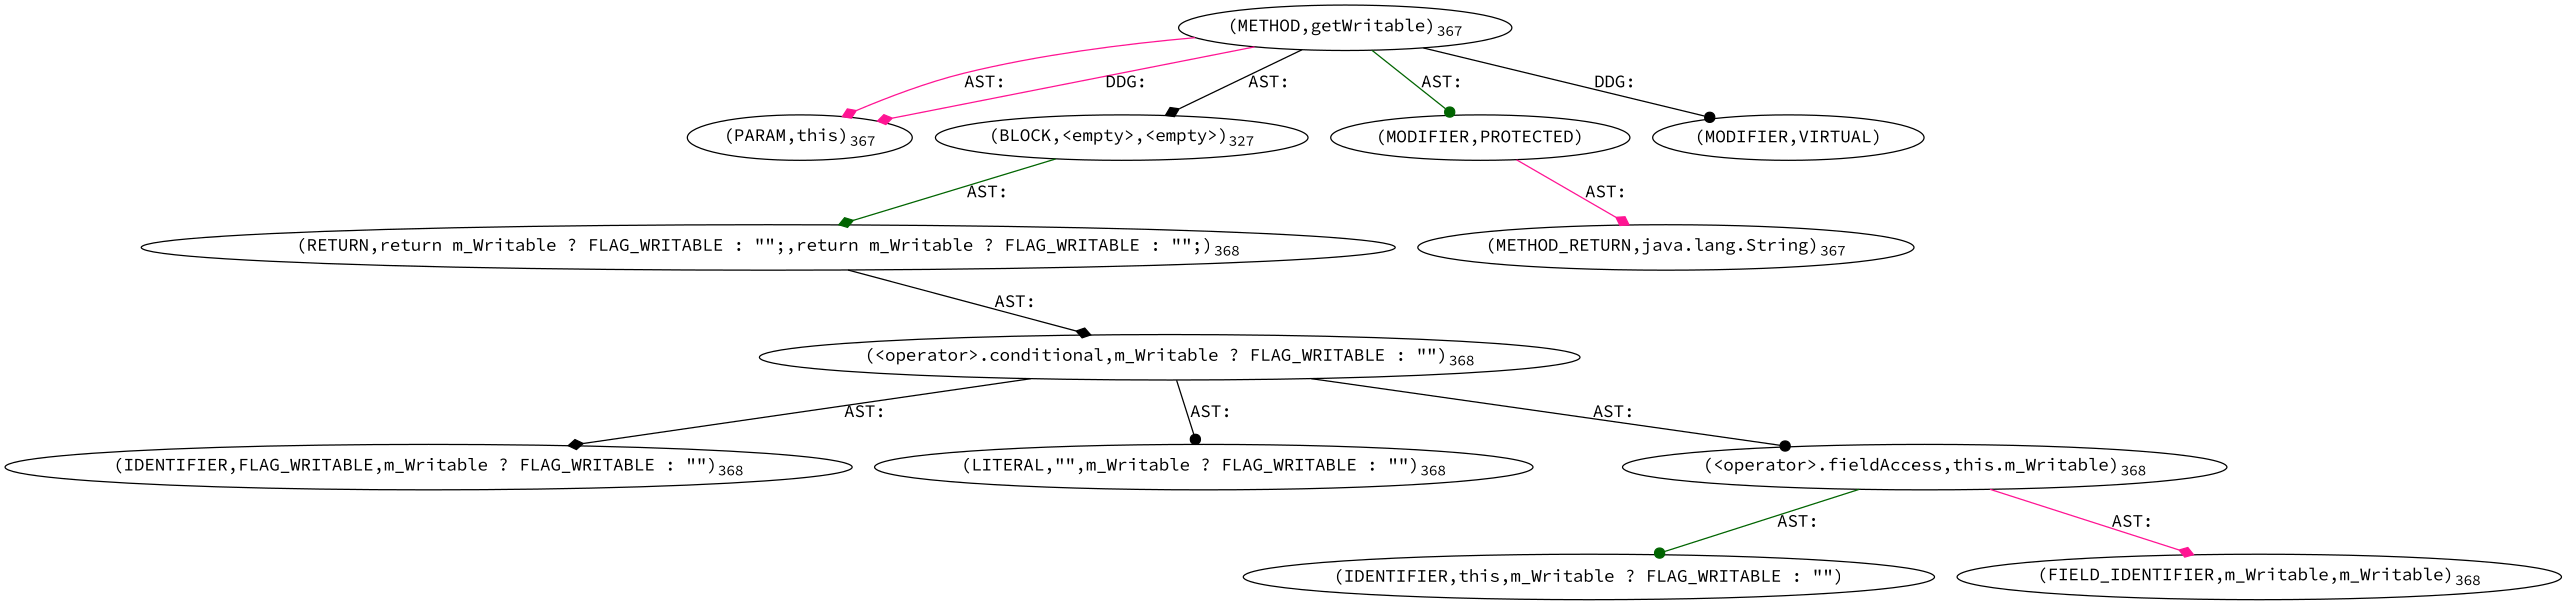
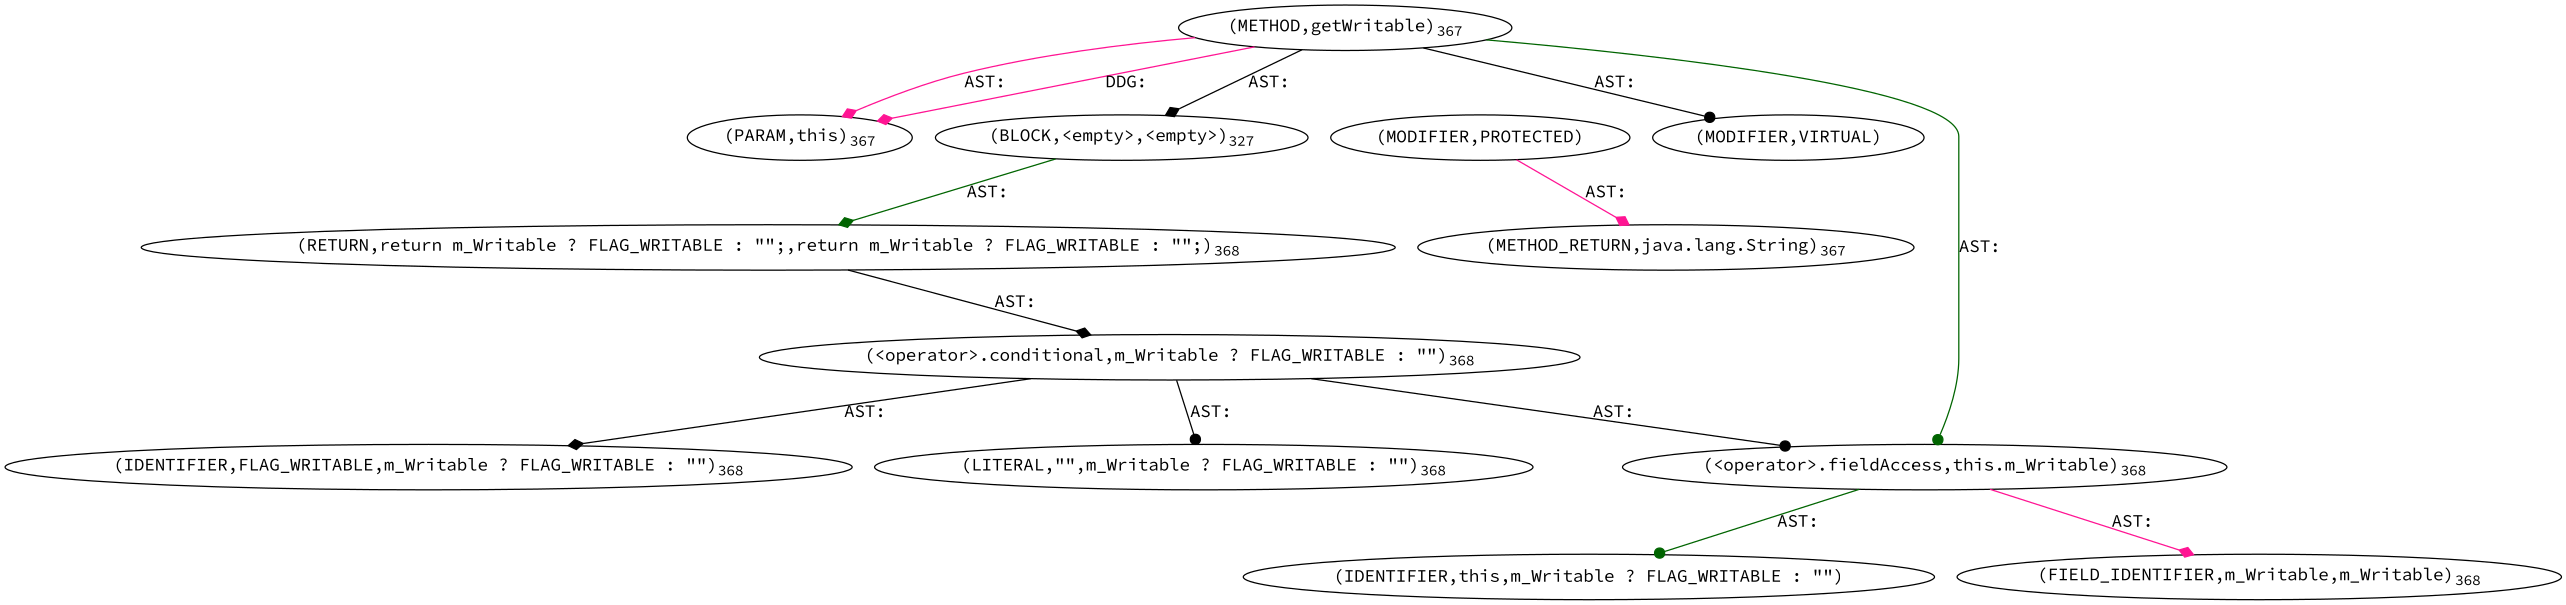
edge "(METHOD,getWritable)" -> "(MODIFIER,PROTECTED)": now "(METHOD,getWritable)" -> "(<operator>.fieldAccess,this.m_Writable)"
edge "(METHOD,getWritable)" -> "(MODIFIER,VIRTUAL)": label "DDG: " -> "AST: "
